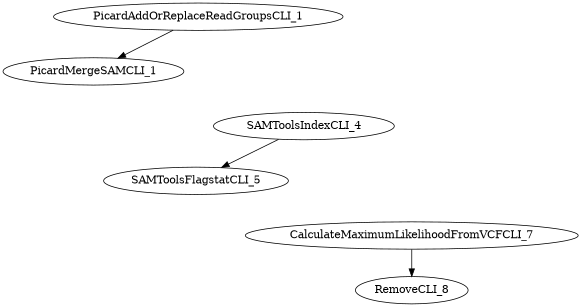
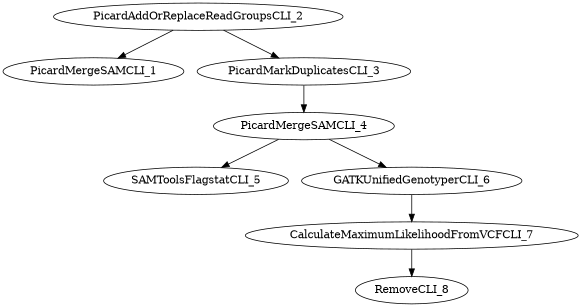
node "PicardAddOrReplaceReadGroupsCLI_1": label "PicardAddOrReplaceReadGroupsCLI_1" -> "PicardAddOrReplaceReadGroupsCLI_2"
node "PicardMarkDuplicatesCLI_3": added
node "SAMToolsIndexCLI_4": label "SAMToolsIndexCLI_4" -> "PicardMergeSAMCLI_4"
node "GATKUnifiedGenotyperCLI_6": added
